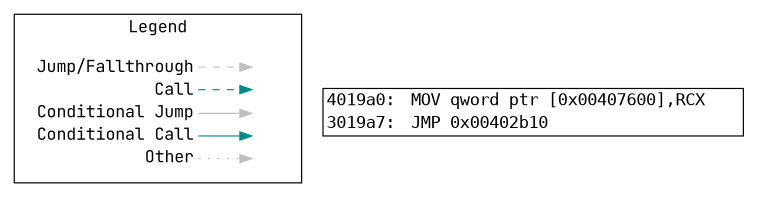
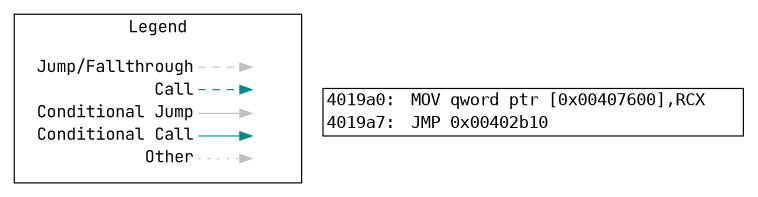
node "4019a0:": text "3019a7:" -> "4019a7:"
